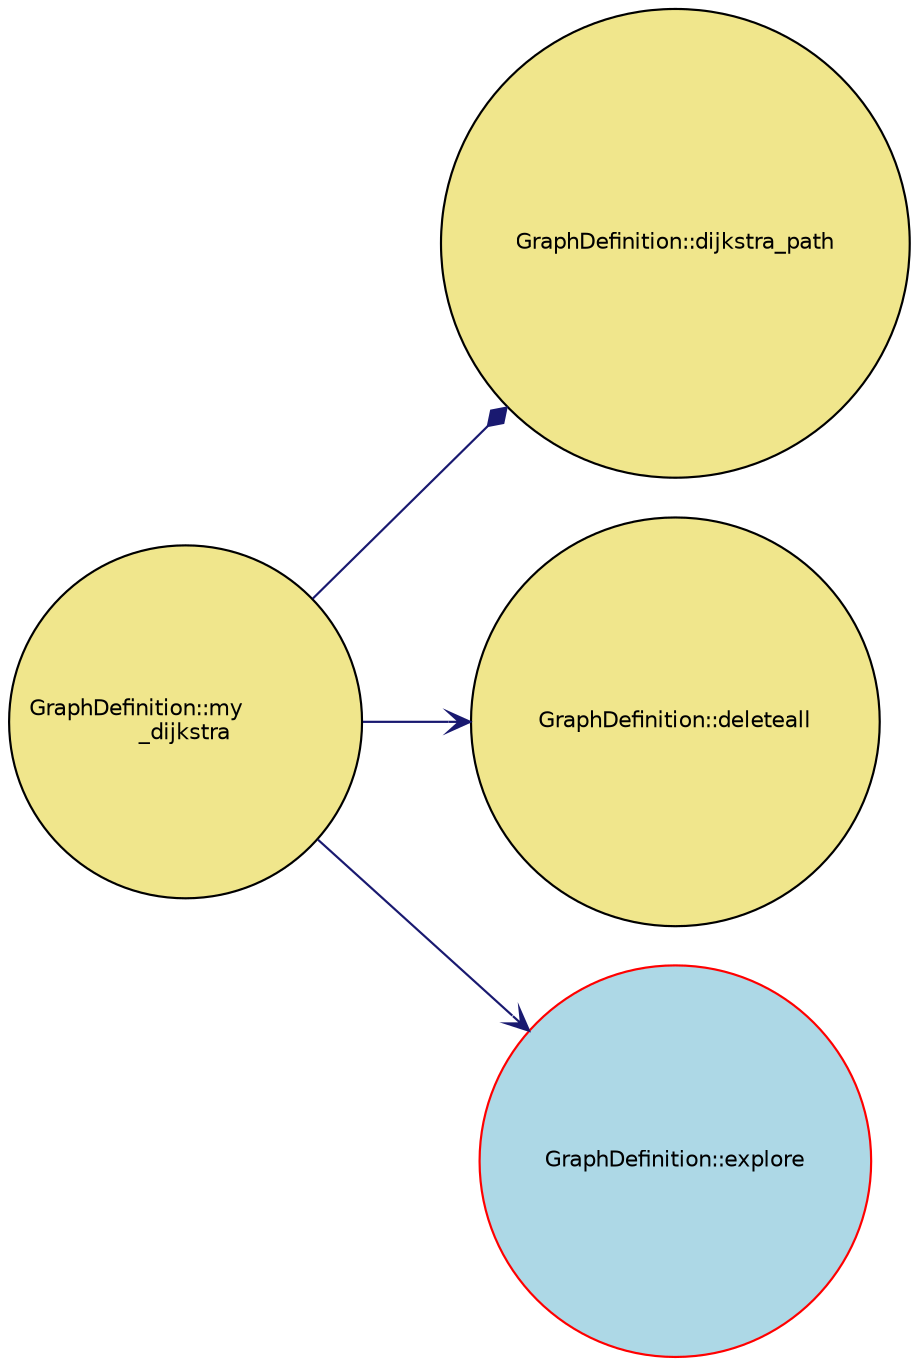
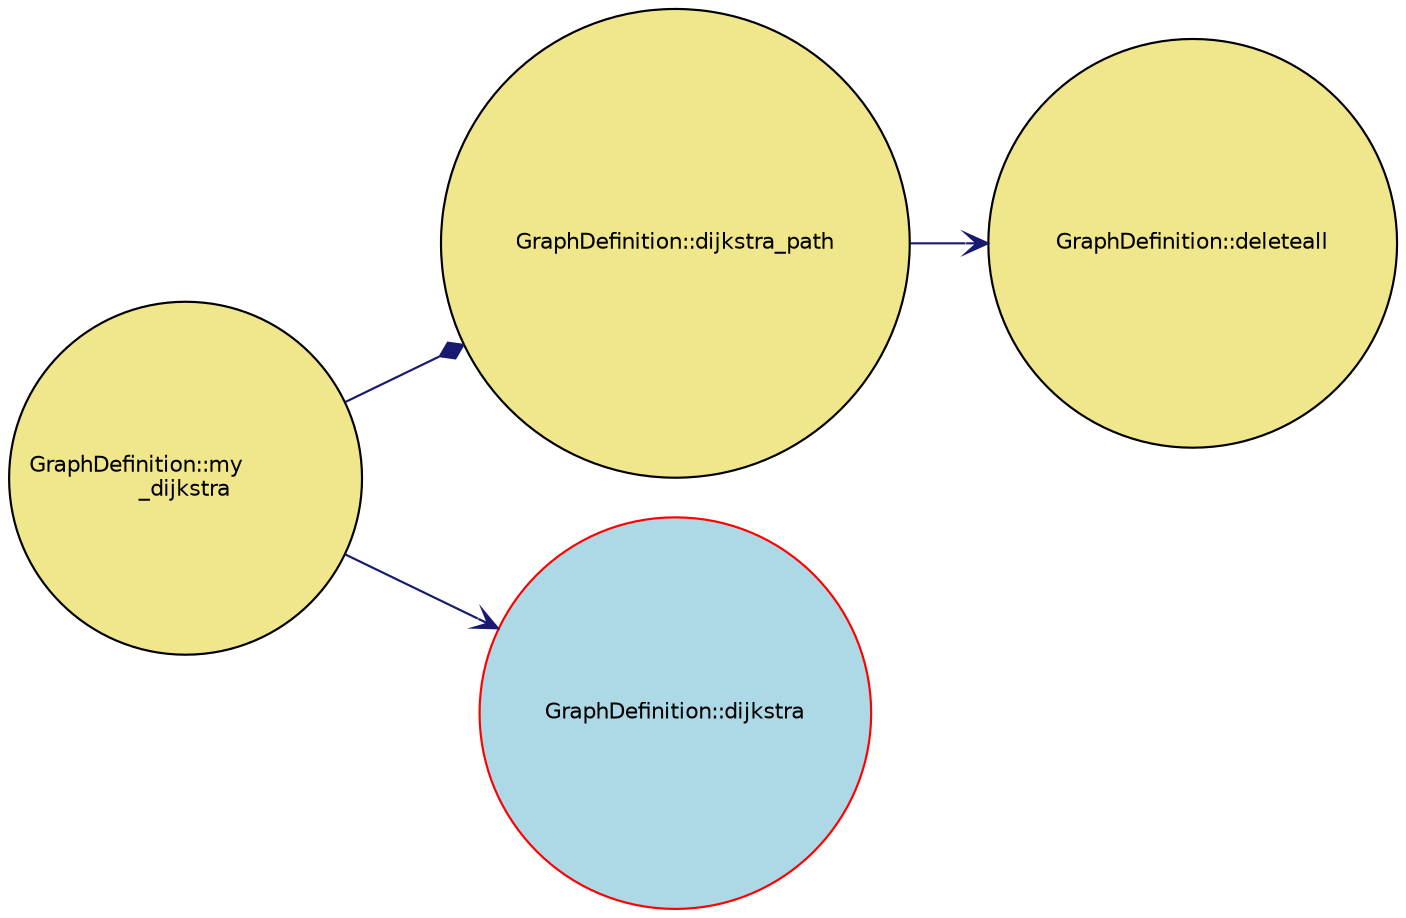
edge "GraphDefinition::my _dijkstra" -> "GraphDefinition::deleteall": now "GraphDefinition::dijkstra_path" -> "GraphDefinition::deleteall"
node "GraphDefinition::explore": label "GraphDefinition::explore" -> "GraphDefinition::dijkstra"
